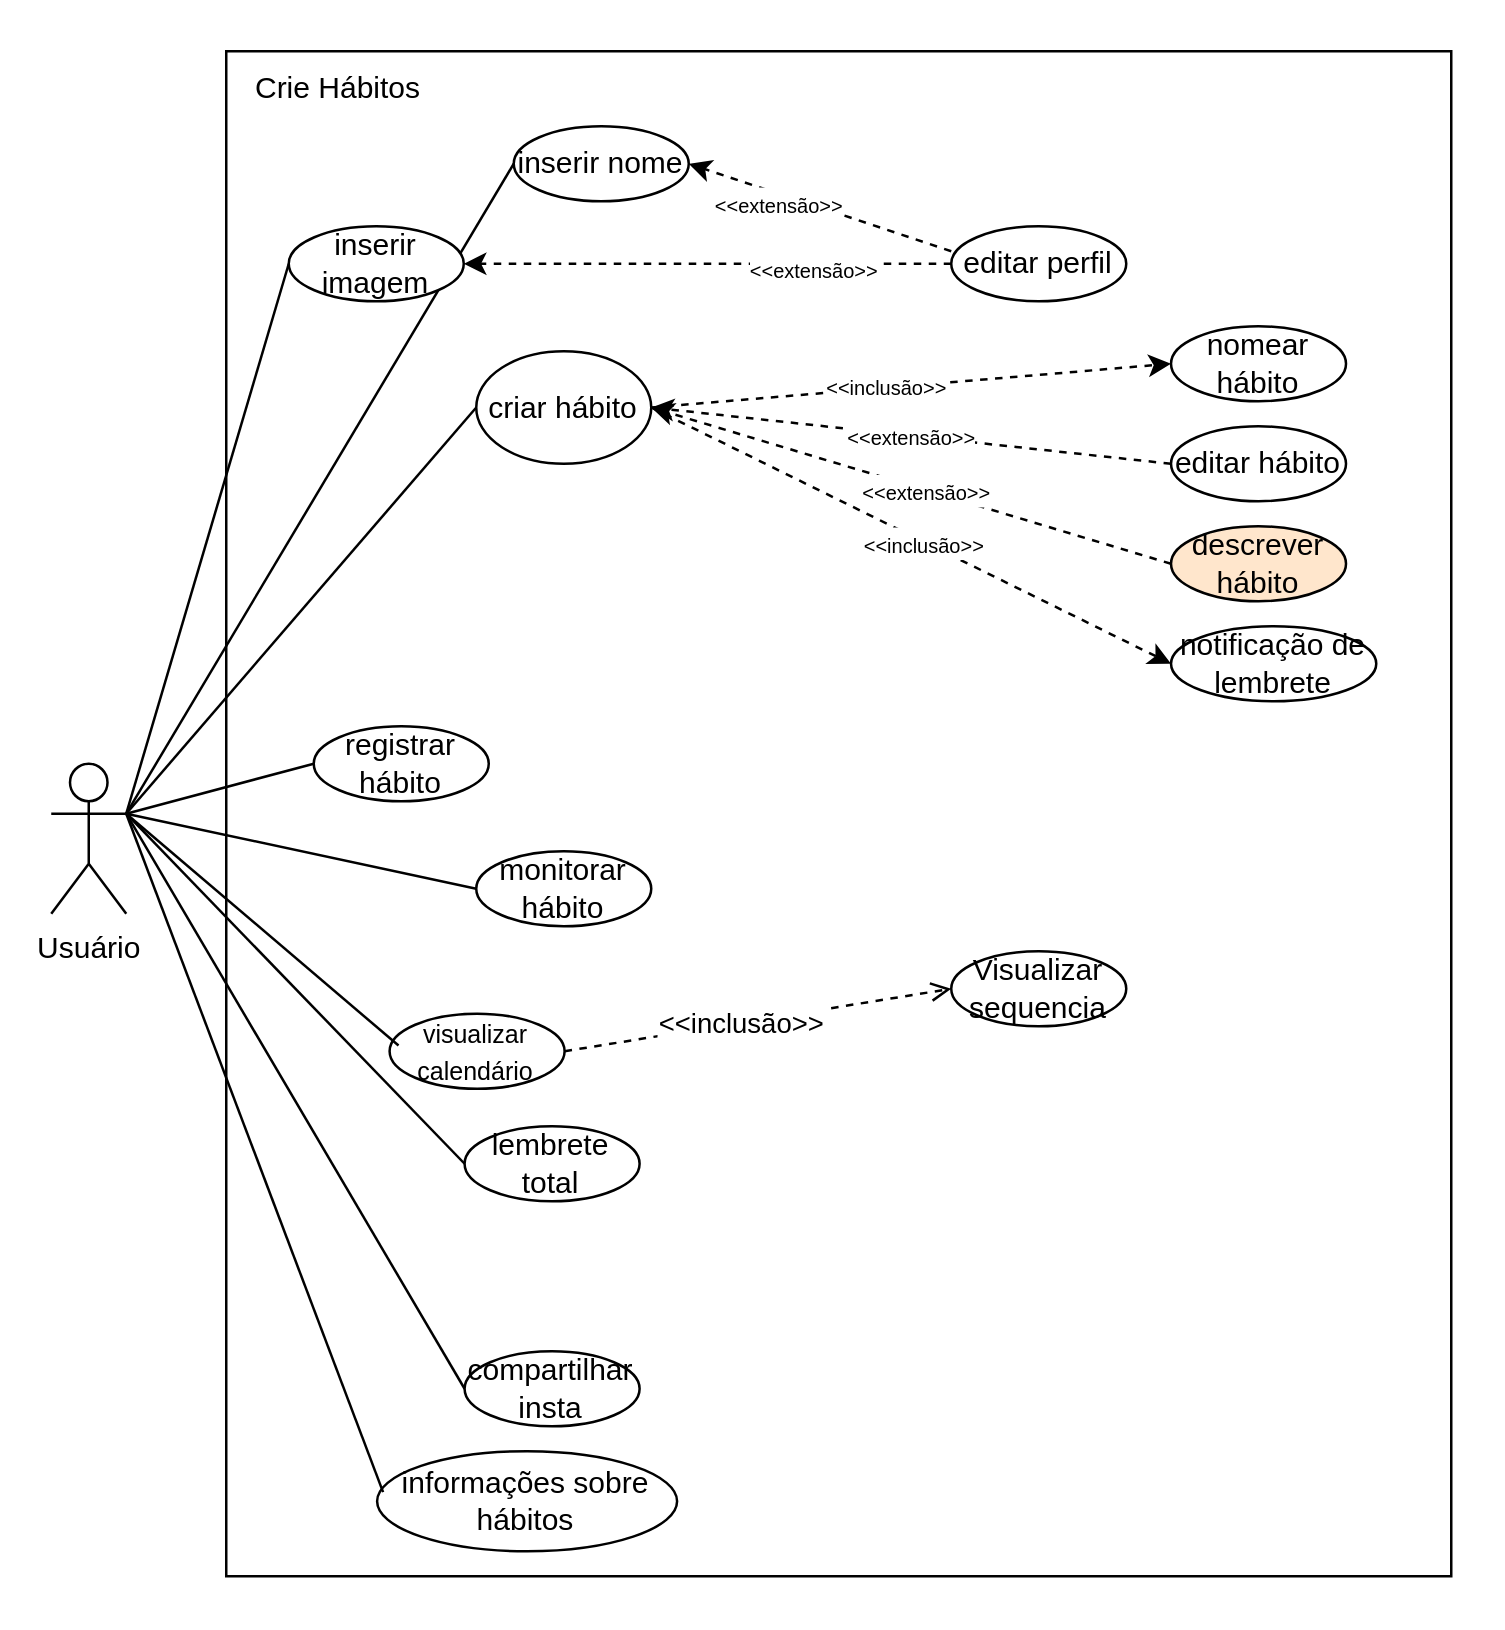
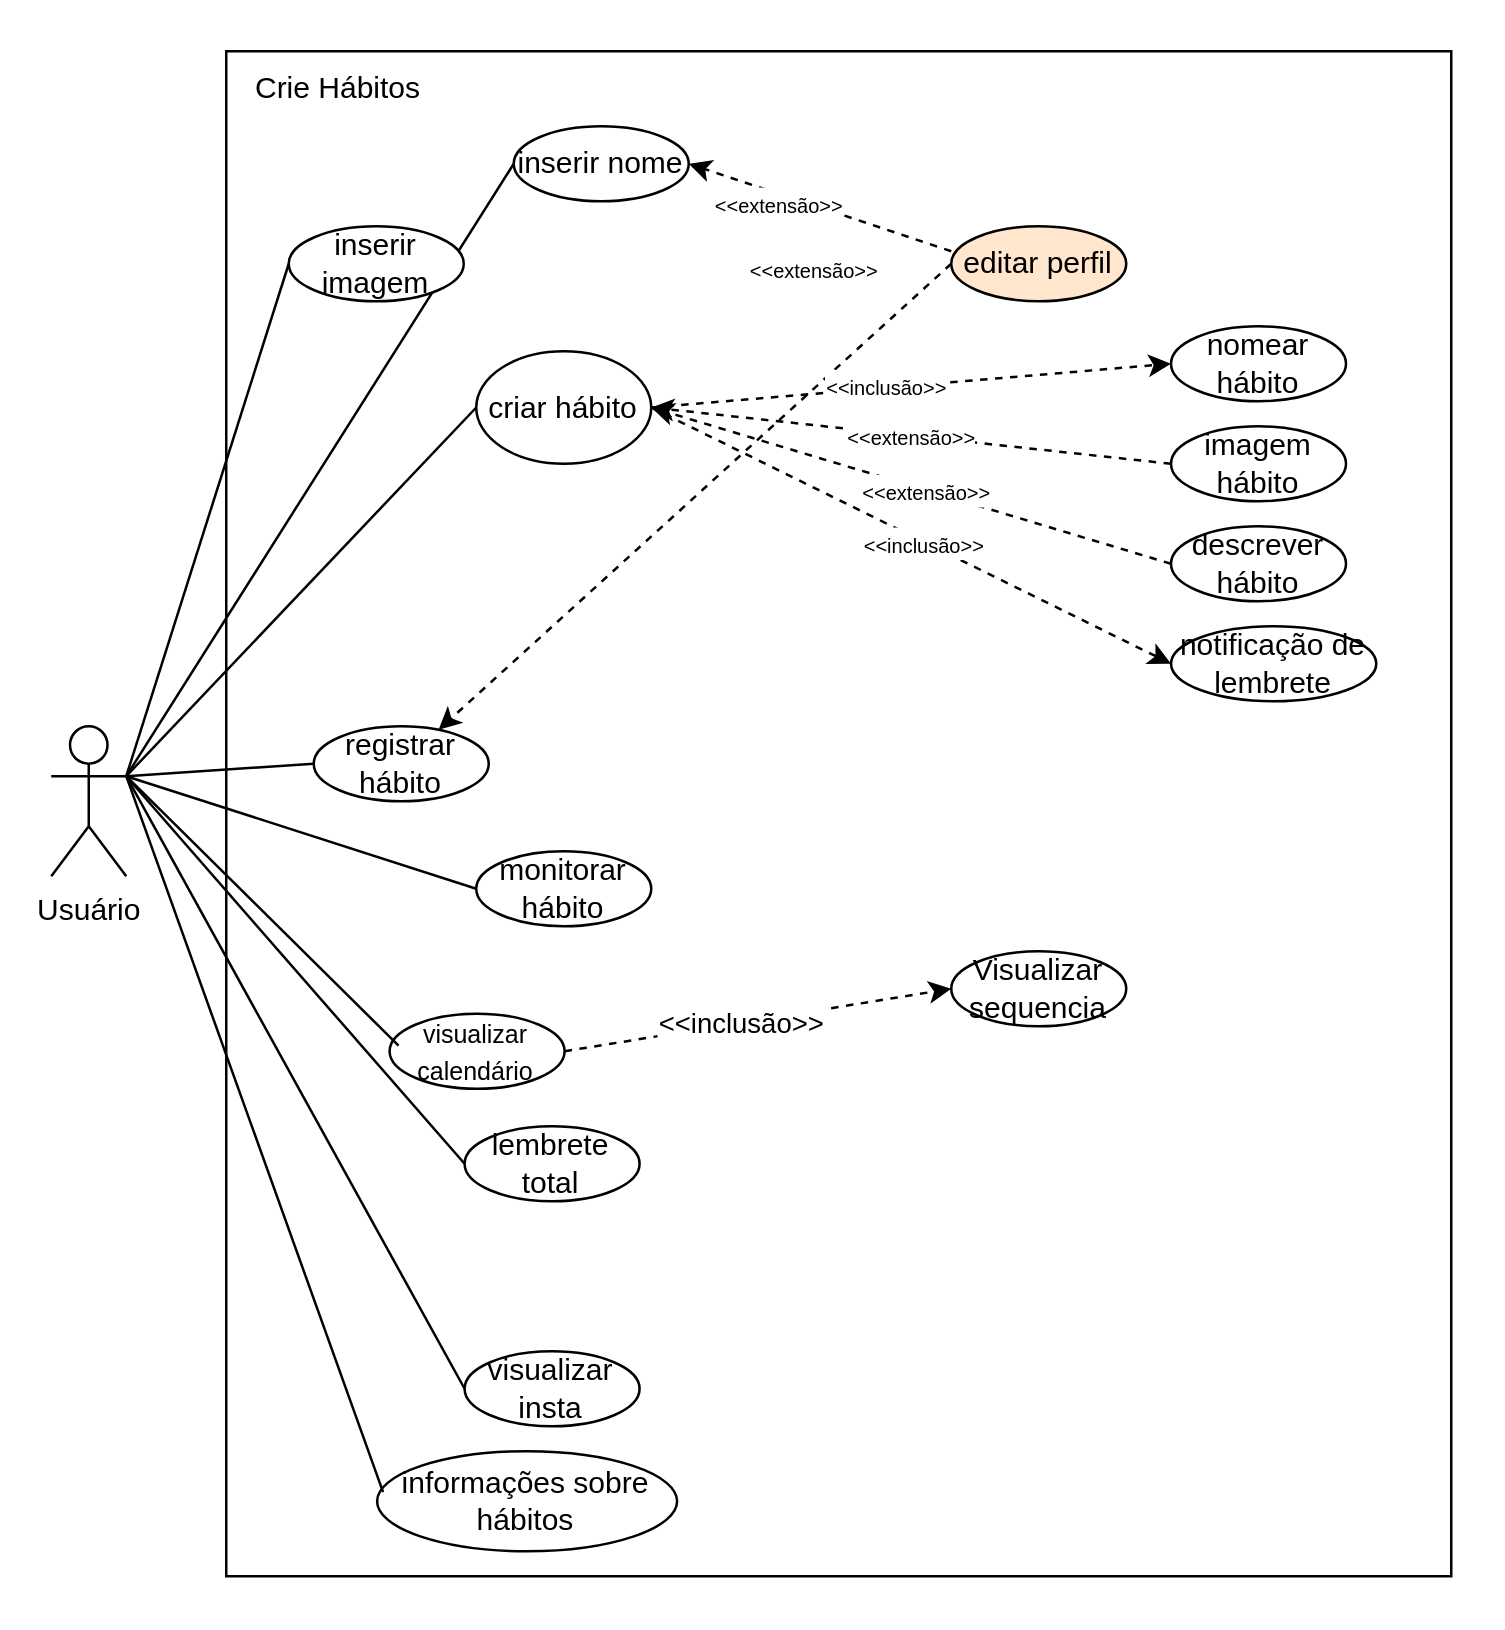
edge "editar perfil" -> "inserir imagem": now "editar perfil" -> "registrar hábito"
node "editar perfil": fillcolor #ffffff -> #ffe6cc
node "editar hábito": label "editar hábito" -> "imagem hábito"
node "descrever hábito": fillcolor #ffe6cc -> #ffffff
node "Usuário": moved (89, 839) -> (89, 801)
edge "visualizar calendário" -> "Visualizar sequencia": arrowhead open -> classic
node "compartilhar insta": label "compartilhar insta" -> "visualizar insta"
